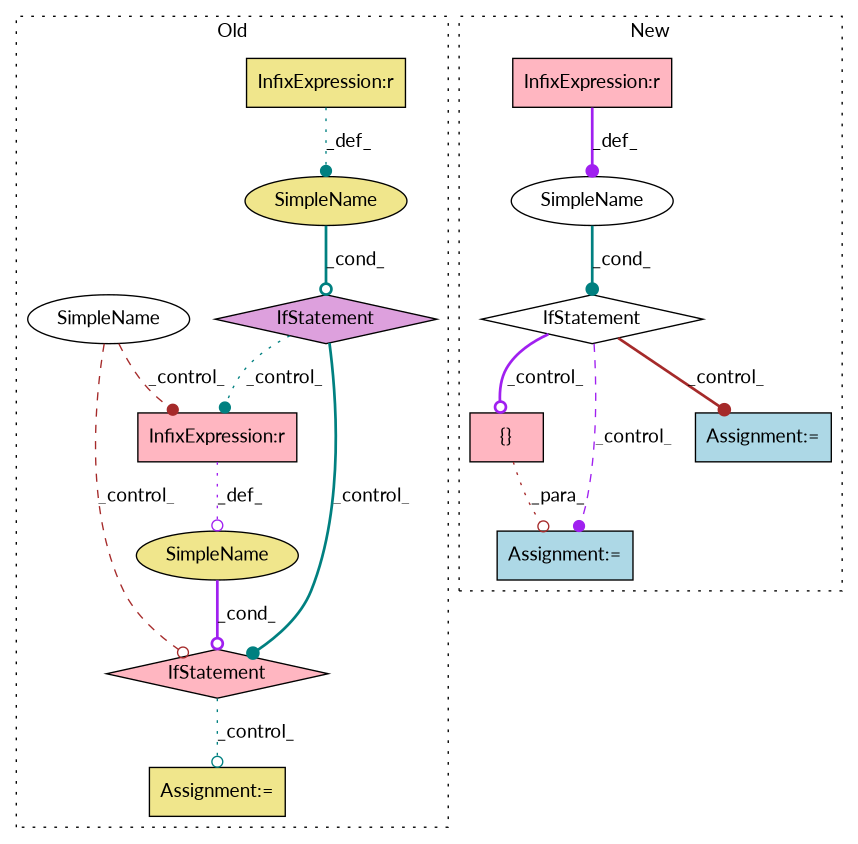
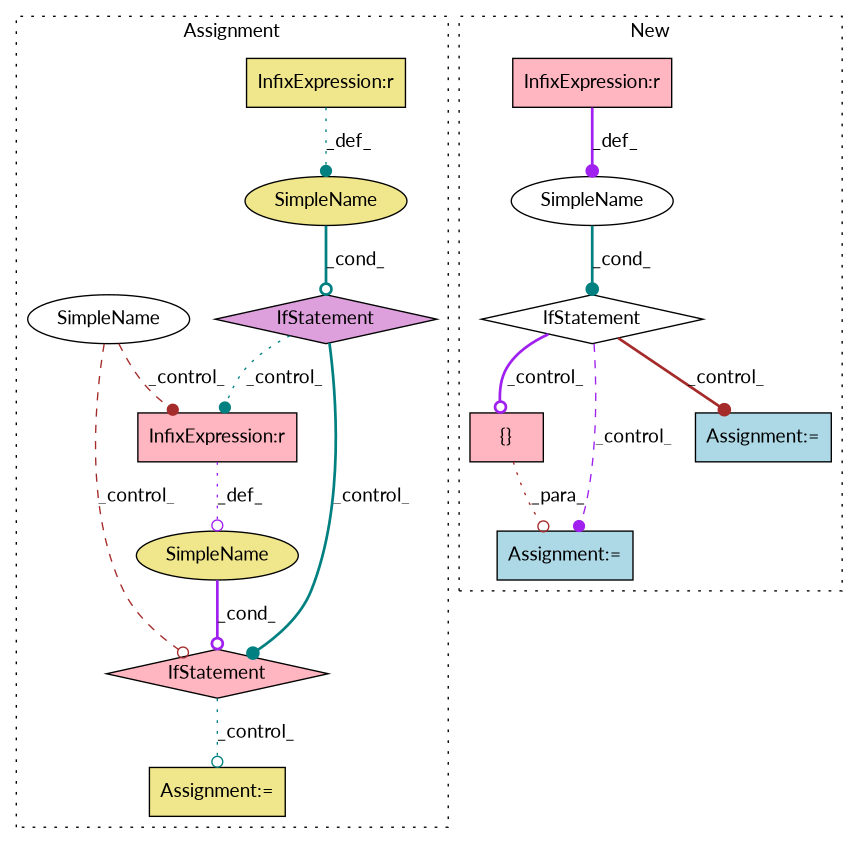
cluster "Old": label "Old" -> "Assignment"
